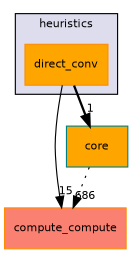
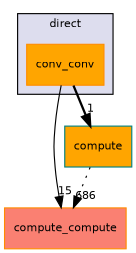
cluster "heuristics": label "heuristics" -> "direct"
node "direct_conv": label "direct_conv" -> "conv_conv"
node "core": label "core" -> "compute"
